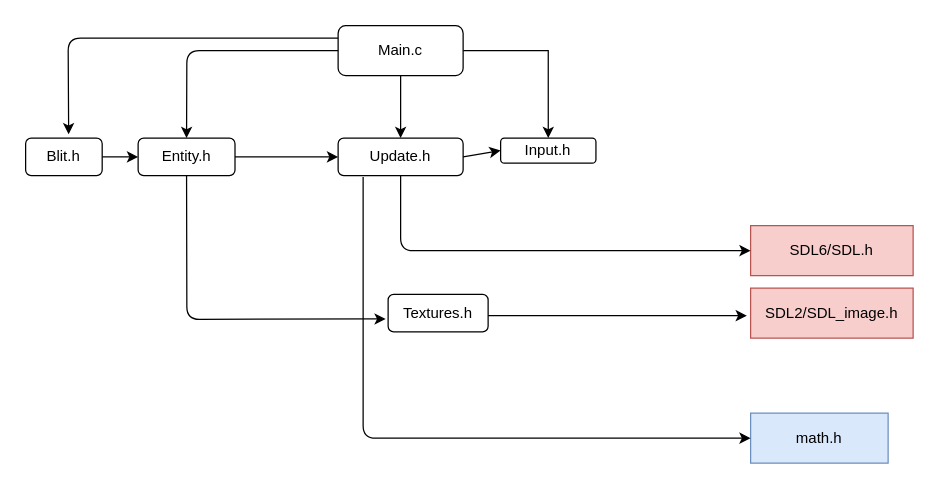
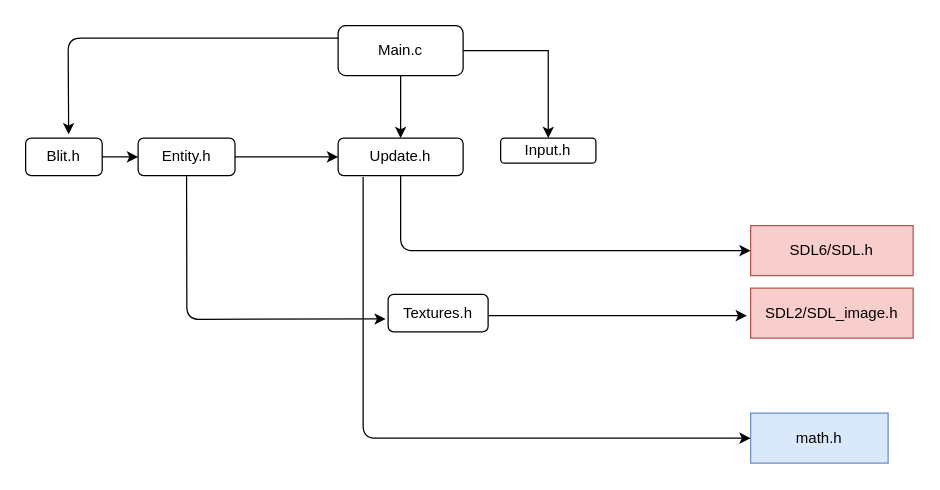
edge "Main.c" -> "Entity.h": removed
edge "Update.h" -> "Input.h": removed
